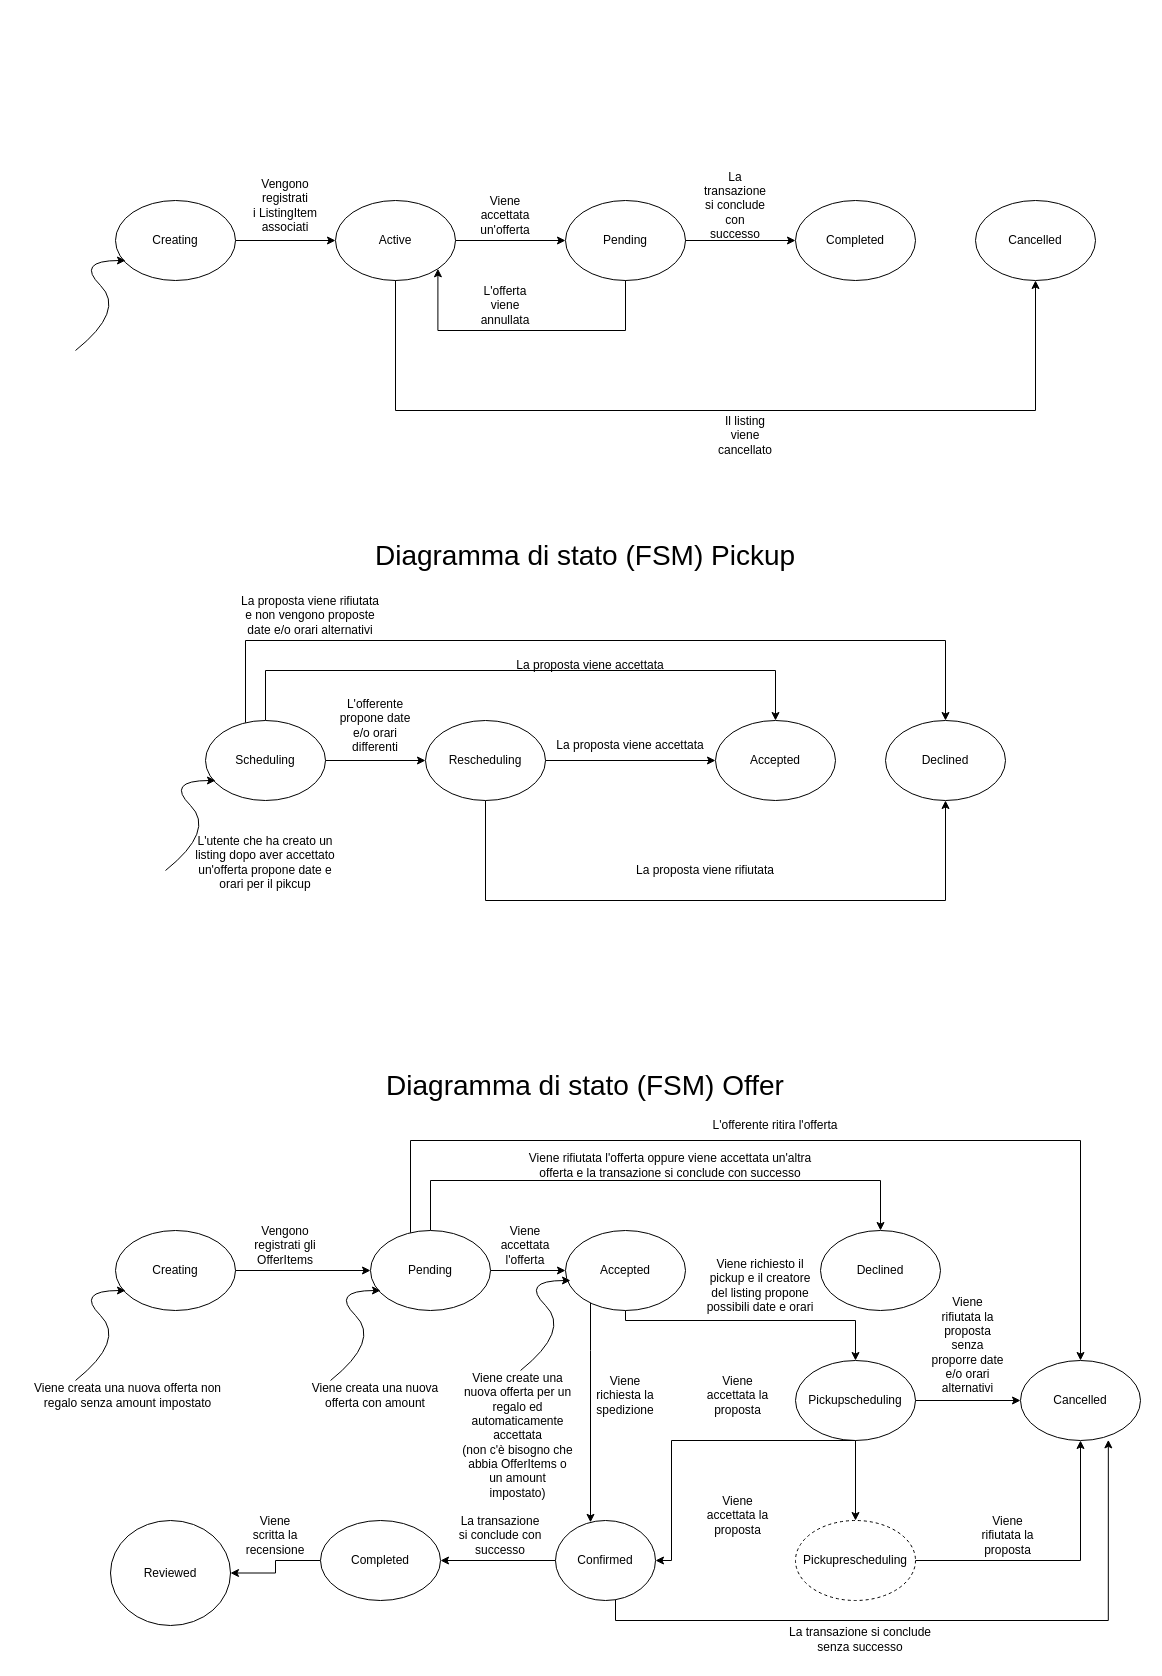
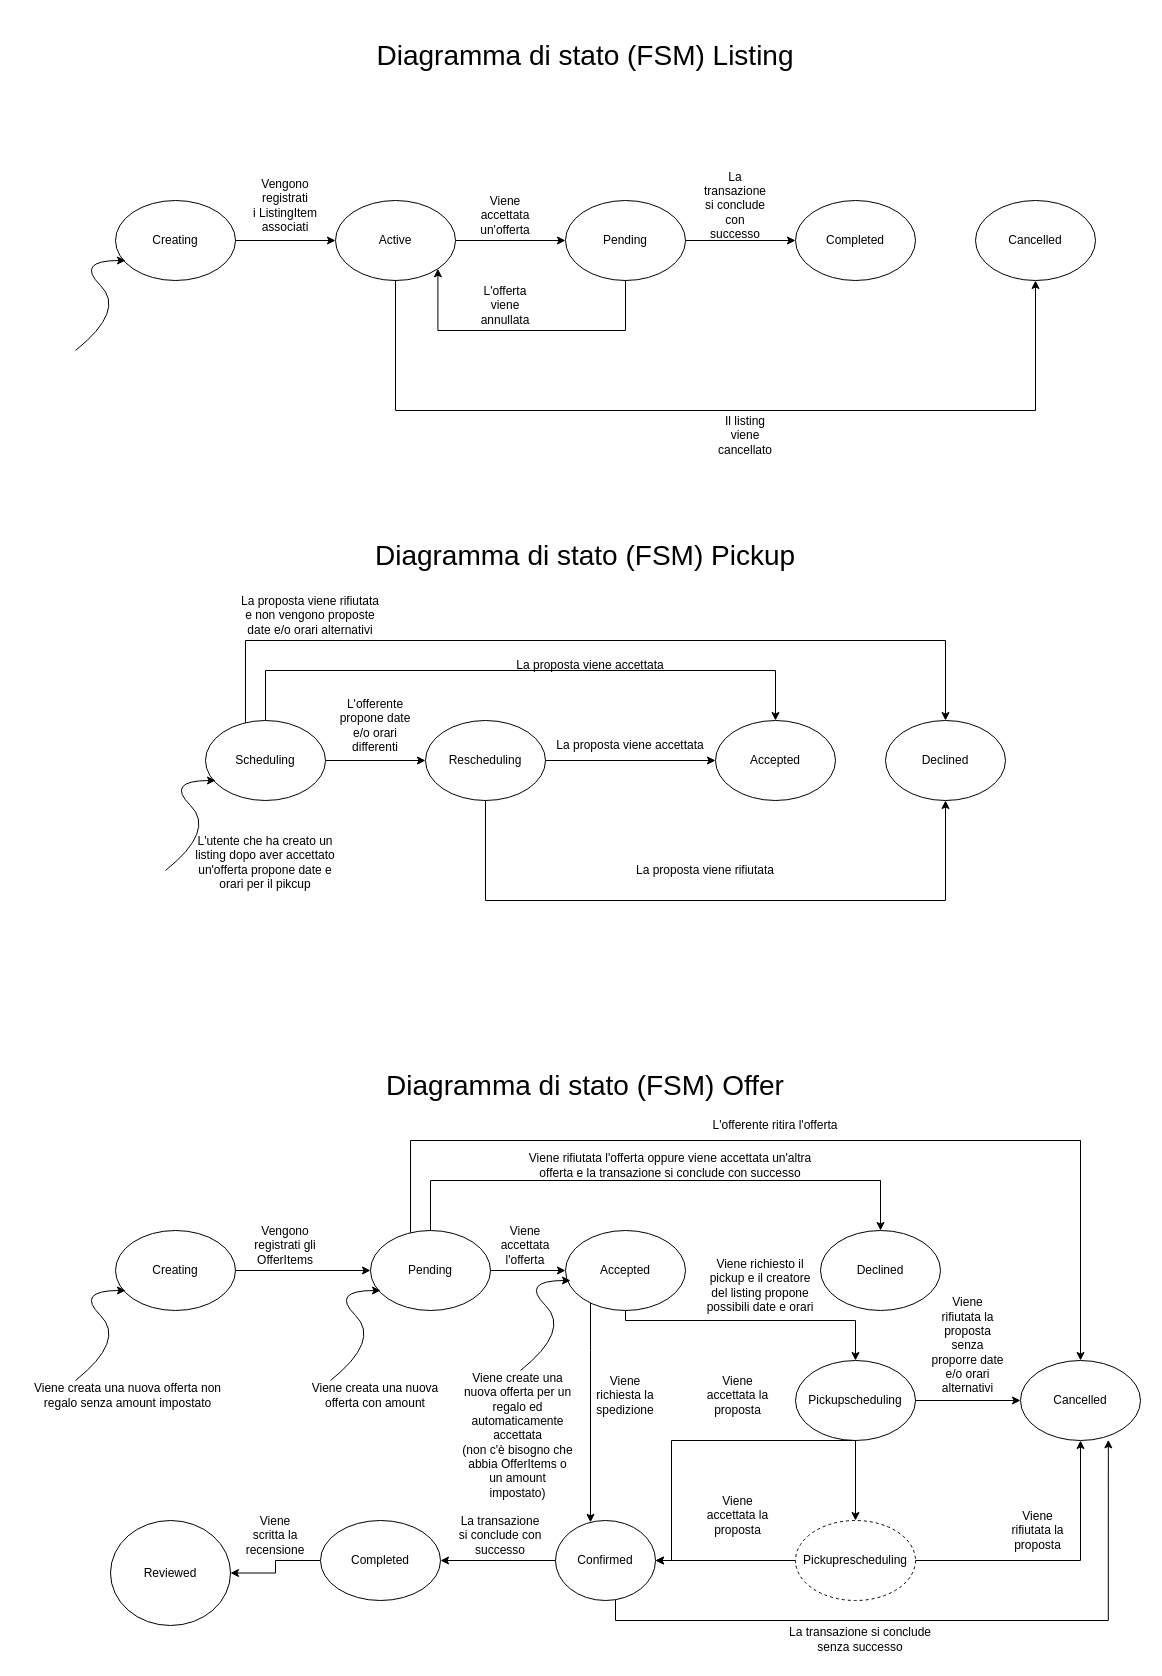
node "Diagramma di stato (FSM) Listing": added
node "Viene rifiutata la proposta": moved (1008, 1536) -> (1038, 1531)
edge "Pickuprescheduling" -> "Confirmed": added
